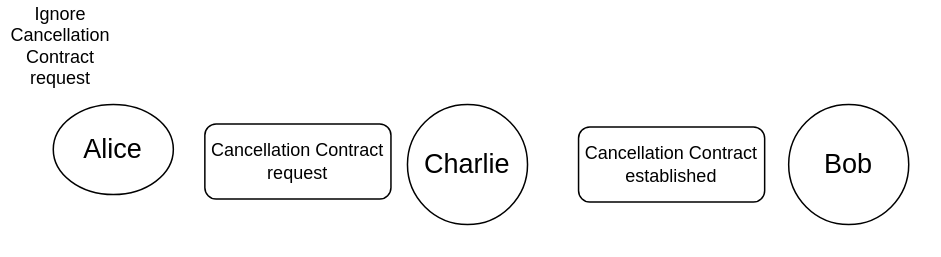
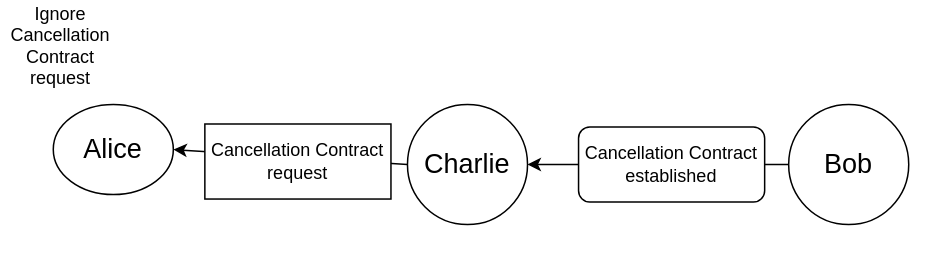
edge "Charlie" -> "Alice": added
node "Cancellation Contract request": shape rounded rectangle -> rectangle
edge "Bob" -> "Charlie": added
